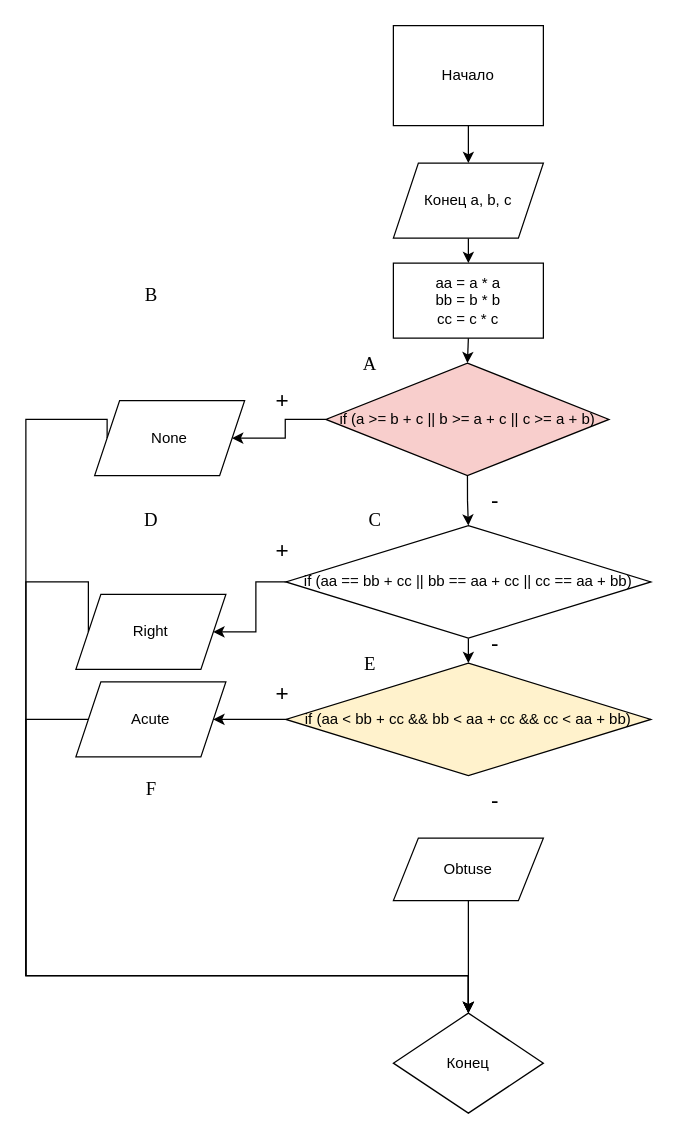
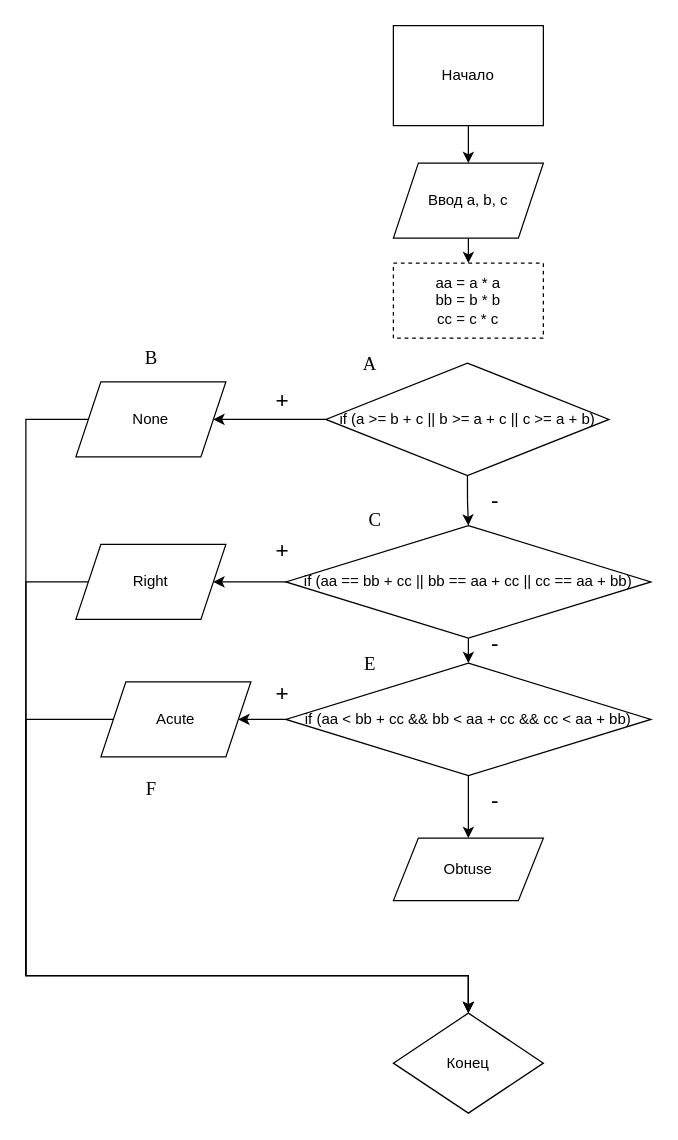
node "Конец a, b, c": label "Конец a, b, c" -> "Ввод a, b, c"
node "B": moved (151, 294) -> (151, 357)
node "aa = a * a bb = b * b cc = c * c": style solid -> dashed
edge "aa = a * a bb = b * b cc = c * c" -> "if (a >= b + c || b >= a + c || c >= a + b)": removed
node "if (a >= b + c || b >= a + c || c >= a + b)": fillcolor #f8cecc -> #ffffff
node "None": moved (169, 438) -> (151, 419)
node "D": removed
node "Right": moved (151, 632) -> (151, 582)
node "Acute": moved (151, 719) -> (176, 719)
node "if (aa < bb + cc && bb < aa + cc && cc < aa + bb)": fillcolor #fff2cc -> #ffffff
edge "if (aa < bb + cc && bb < aa + cc && cc < aa + bb)" -> "Obtuse": added
edge "Obtuse" -> "Конец": removed
